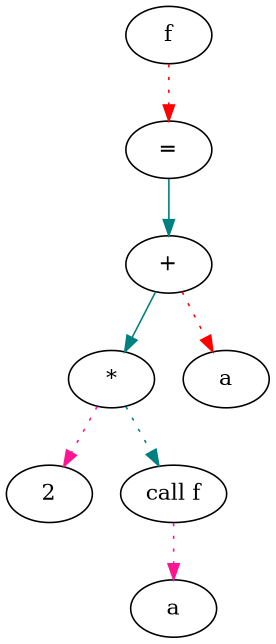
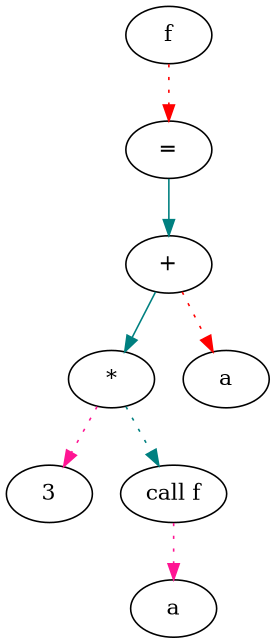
node "2": label "2" -> "3"
